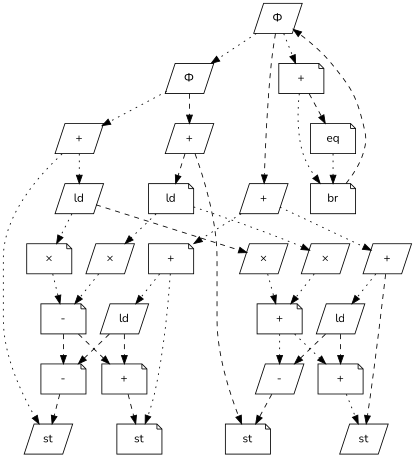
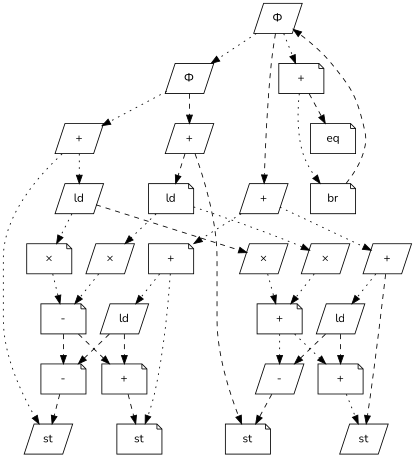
edge "eq" -> "br": removed
